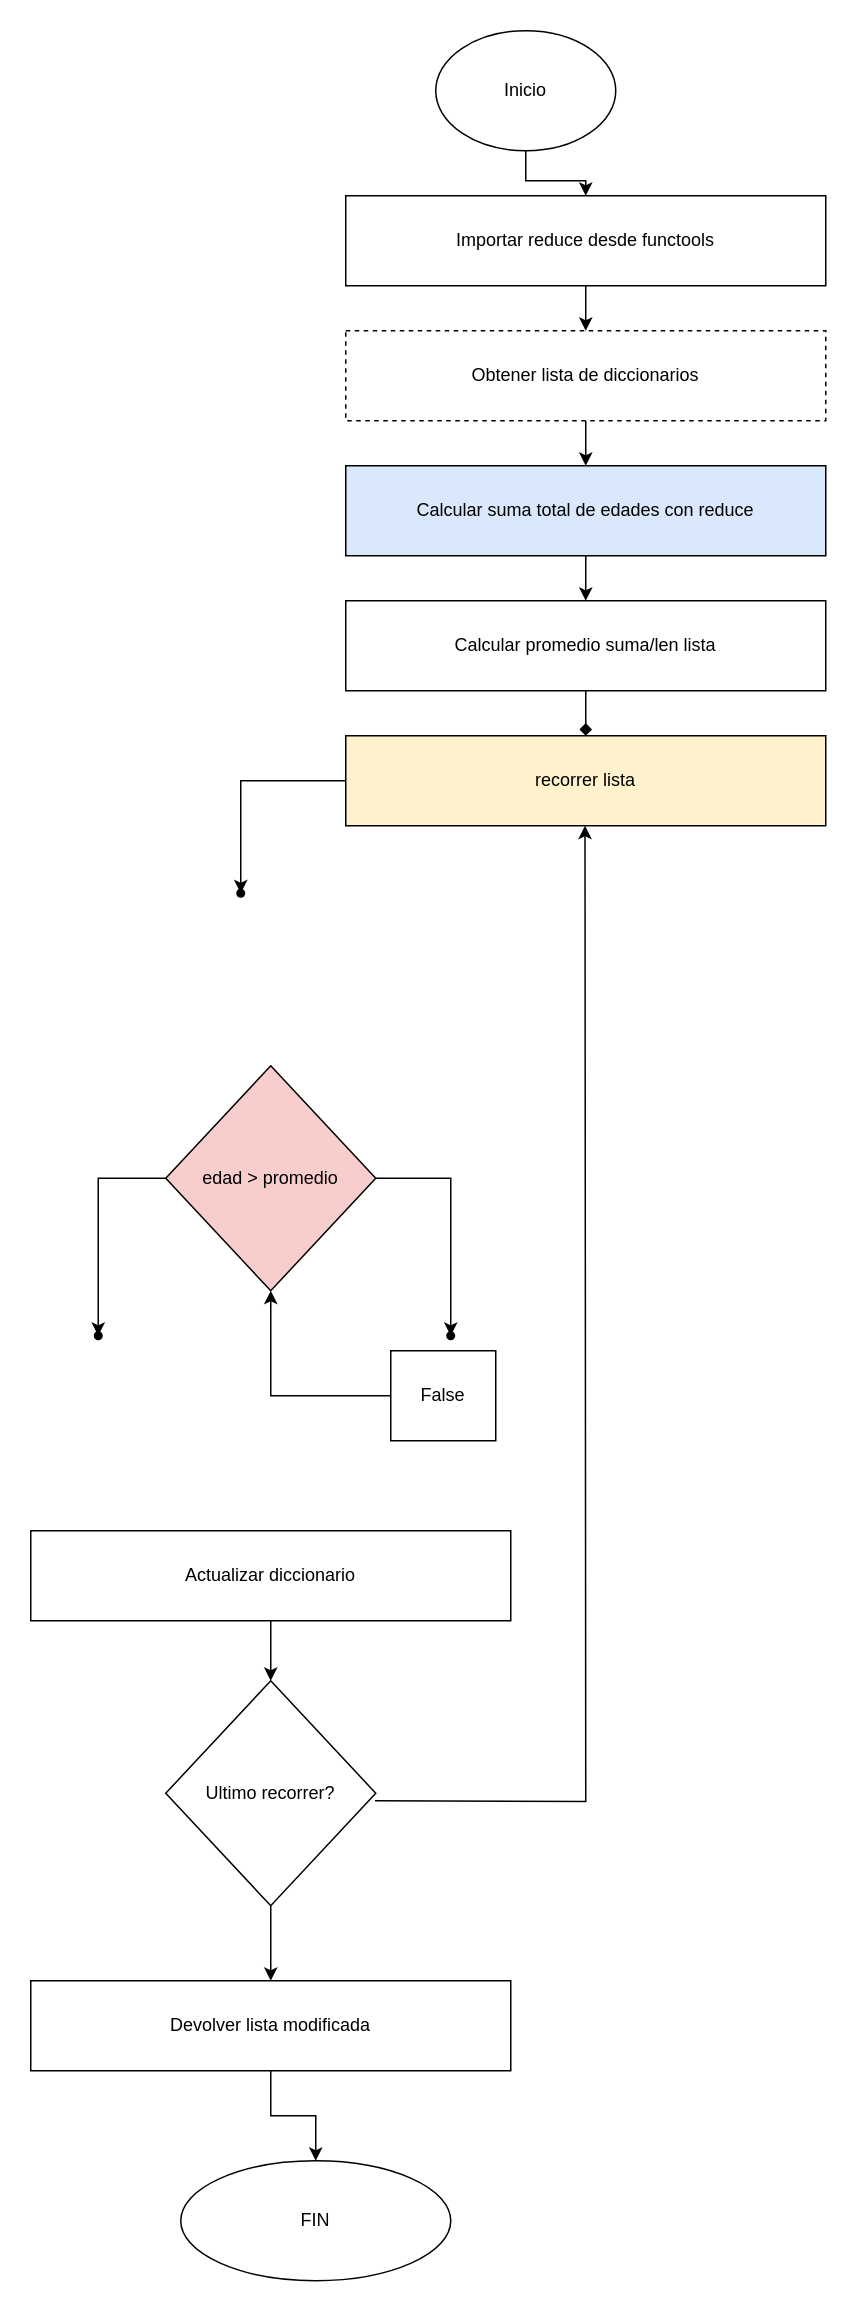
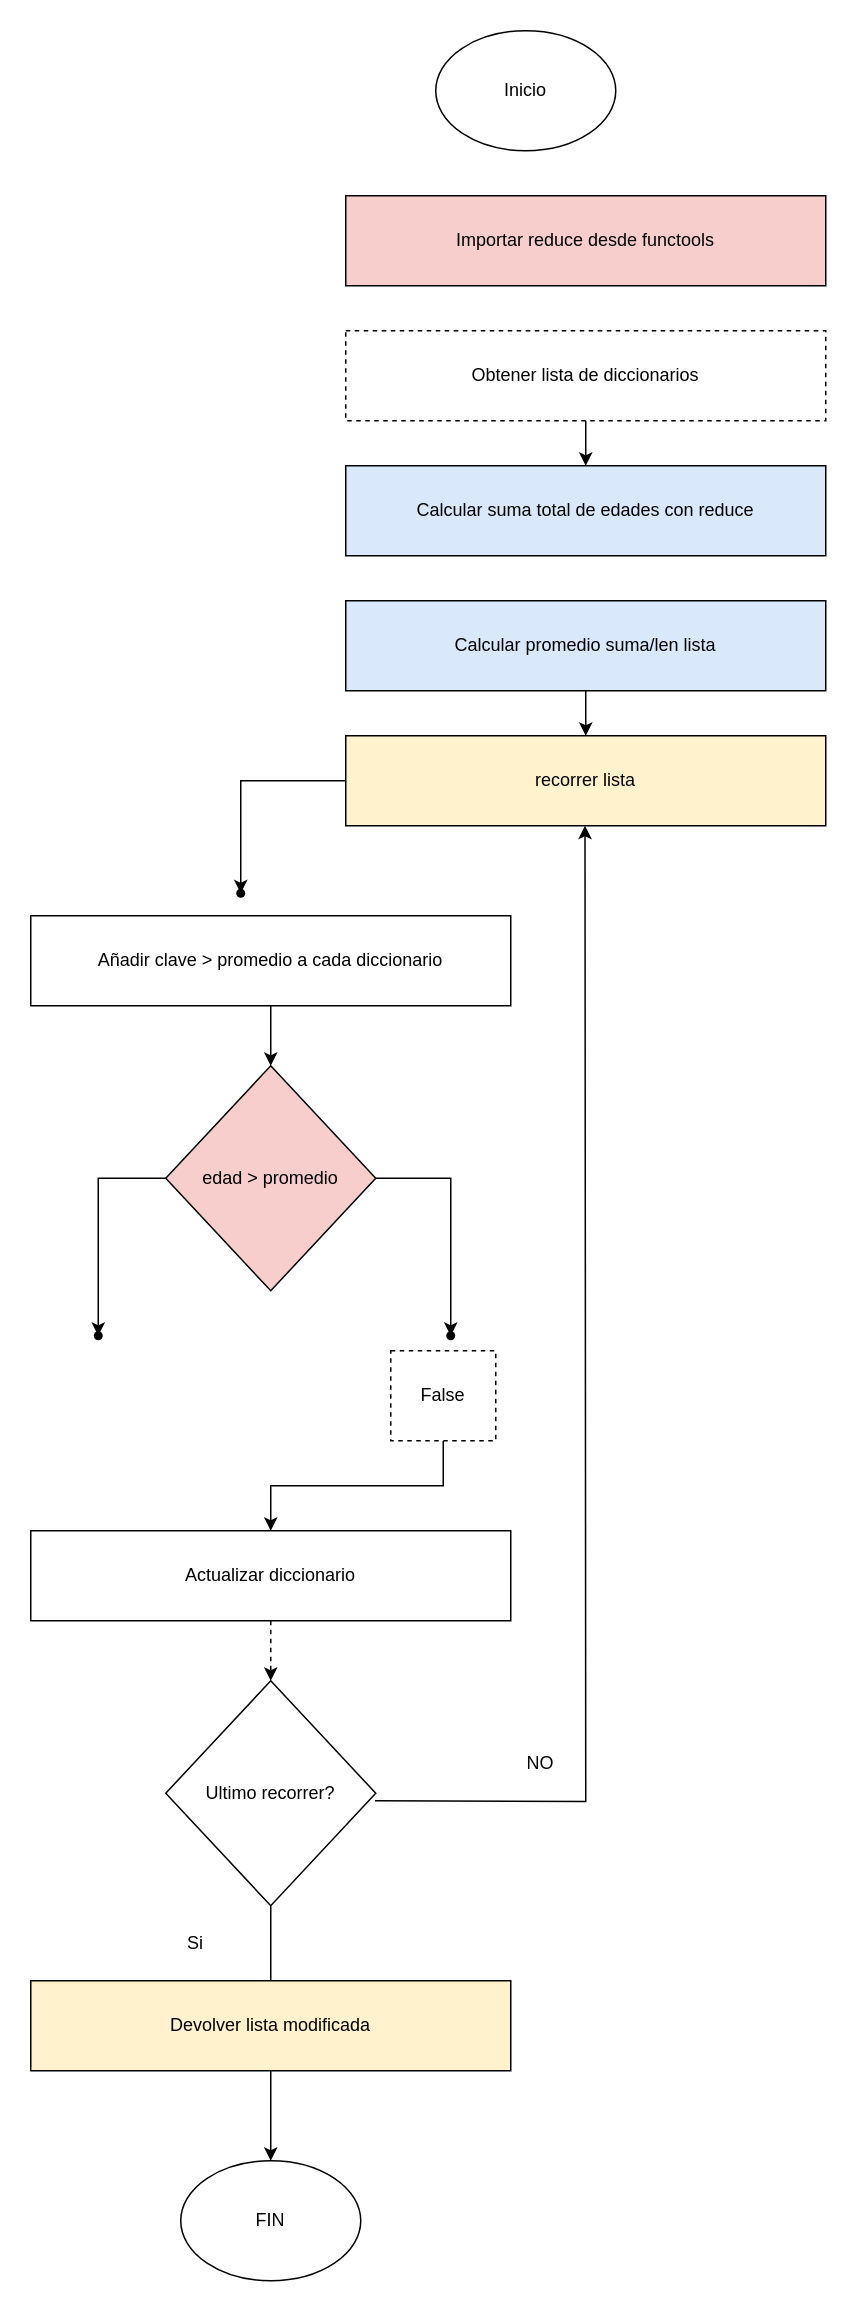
edge "Inicio" -> "Importar reduce desde functools": removed
node "Importar reduce desde functools": fillcolor #ffffff -> #f8cecc
edge "Importar reduce desde functools" -> "Obtener lista de diccionarios": removed
edge "Calcular suma total de edades con reduce" -> "Calcular promedio suma/len lista": removed
node "Calcular promedio suma/len lista": fillcolor #ffffff -> #dae8fc
edge "Calcular promedio suma/len lista" -> "recorrer lista": arrowhead diamond -> classic
node "Añadir clave > promedio a cada diccionario": added
edge "Añadir clave > promedio a cada diccionario" -> "edad > promedio": added
edge "False" -> "edad > promedio": now "False" -> "Actualizar diccionario"
node "False": style solid -> dashed
edge "Actualizar diccionario" -> "Ultimo recorrer?": style solid -> dashed
node "NO": added
node "Si": added
edge "Ultimo recorrer?" -> "Devolver lista modificada": arrowhead classic -> none
node "Devolver lista modificada": fillcolor #ffffff -> #fff2cc
node "FIN": size 270x120 -> 180x120
